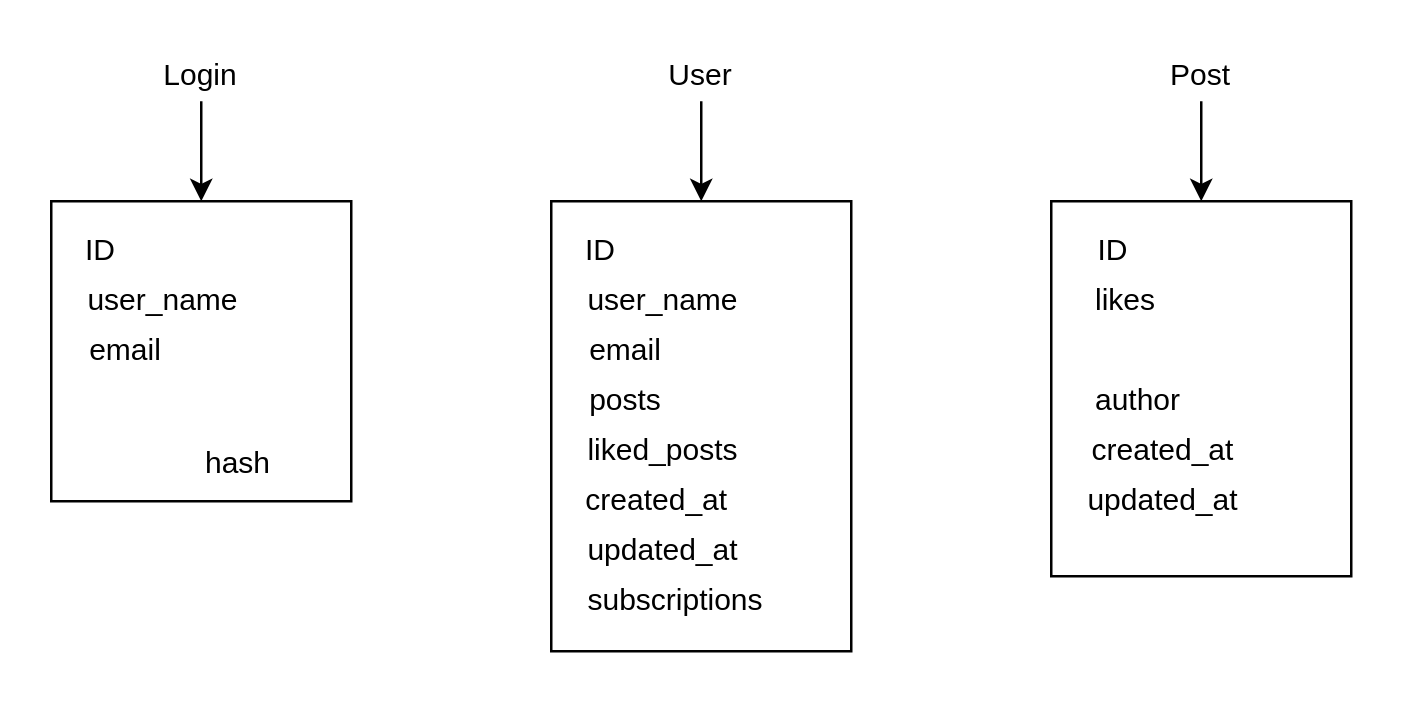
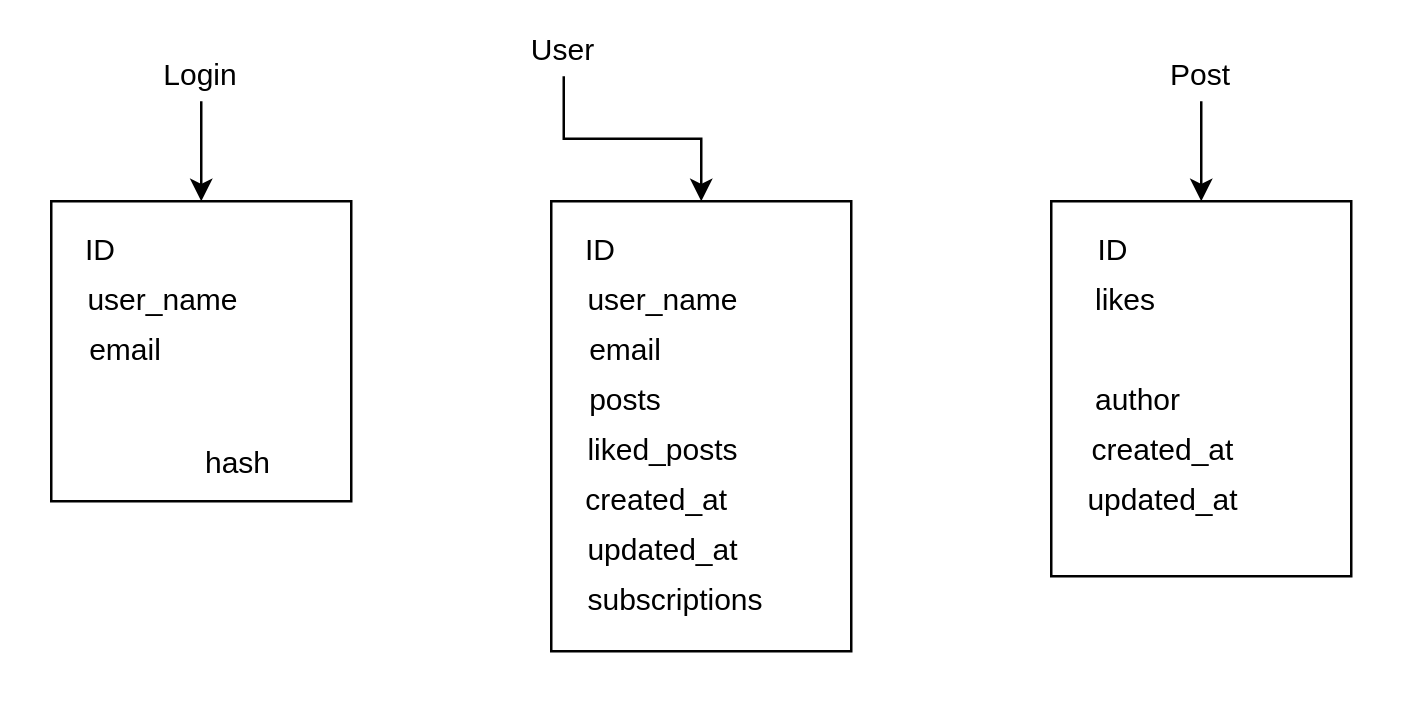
node "User": moved (701, 76) -> (564, 51)
